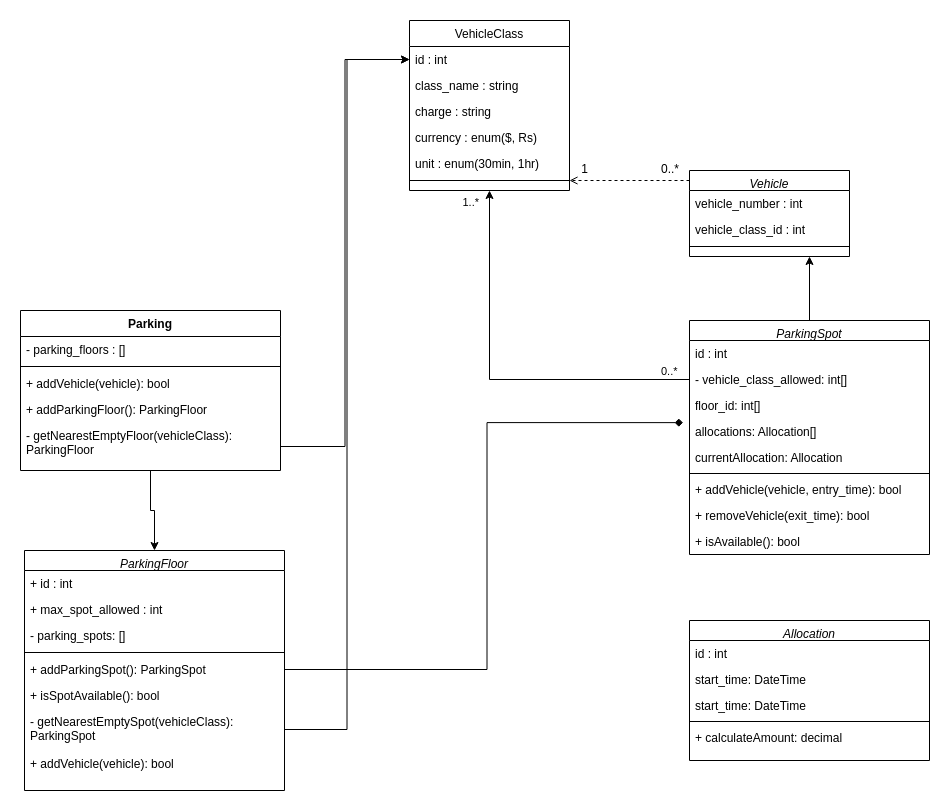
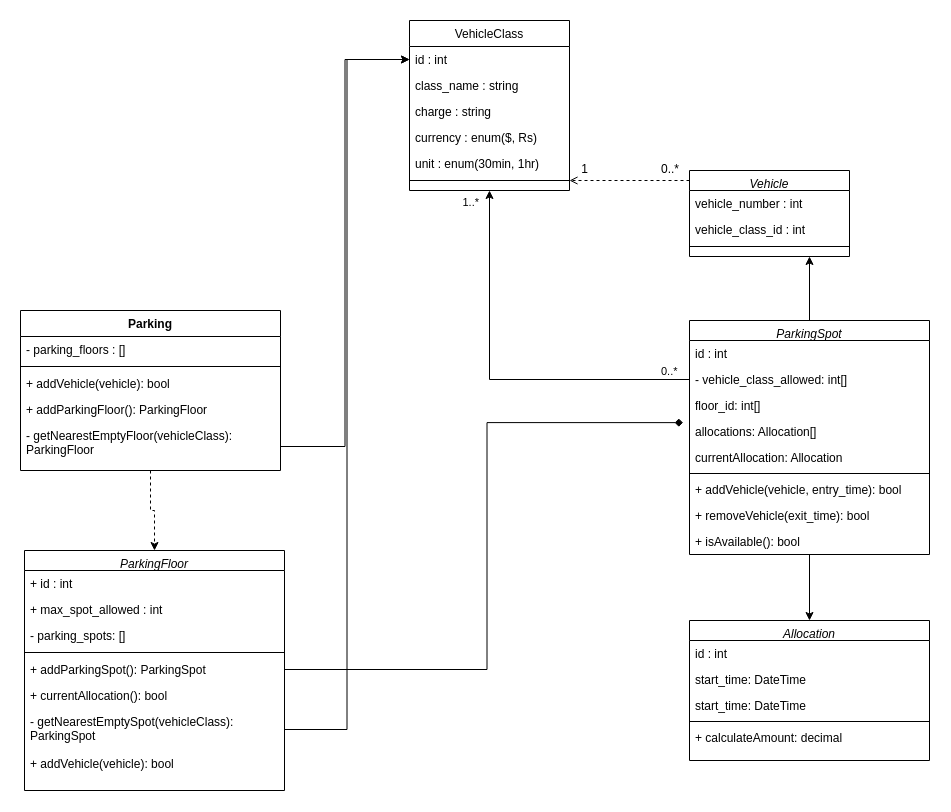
edge "Parking" -> "ParkingFloor": style solid -> dashed
edge "ParkingSpot" -> "Allocation": added
node "+ isSpotAvailable(): bool": label "+ isSpotAvailable(): bool" -> "+ currentAllocation(): bool"
